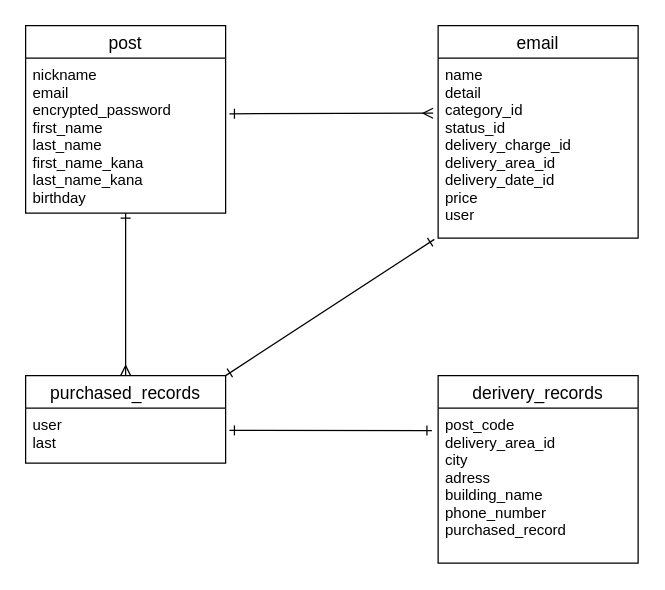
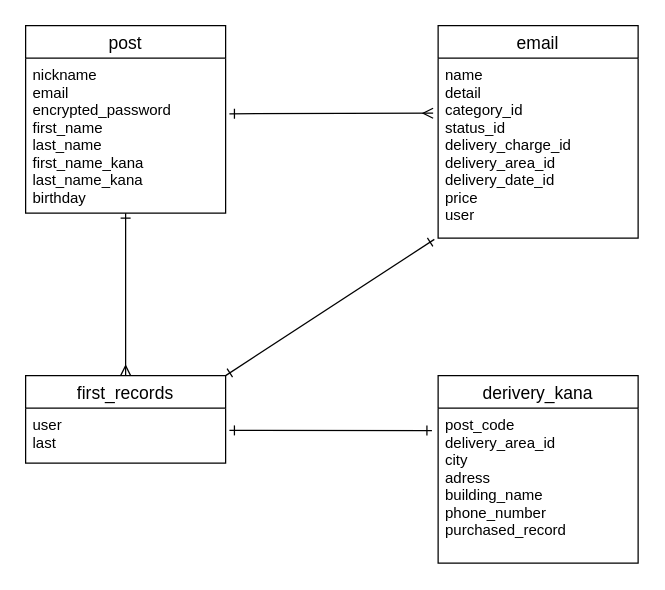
node "purchased_records": label "purchased_records" -> "first_records"
node "derivery_records": label "derivery_records" -> "derivery_kana"
